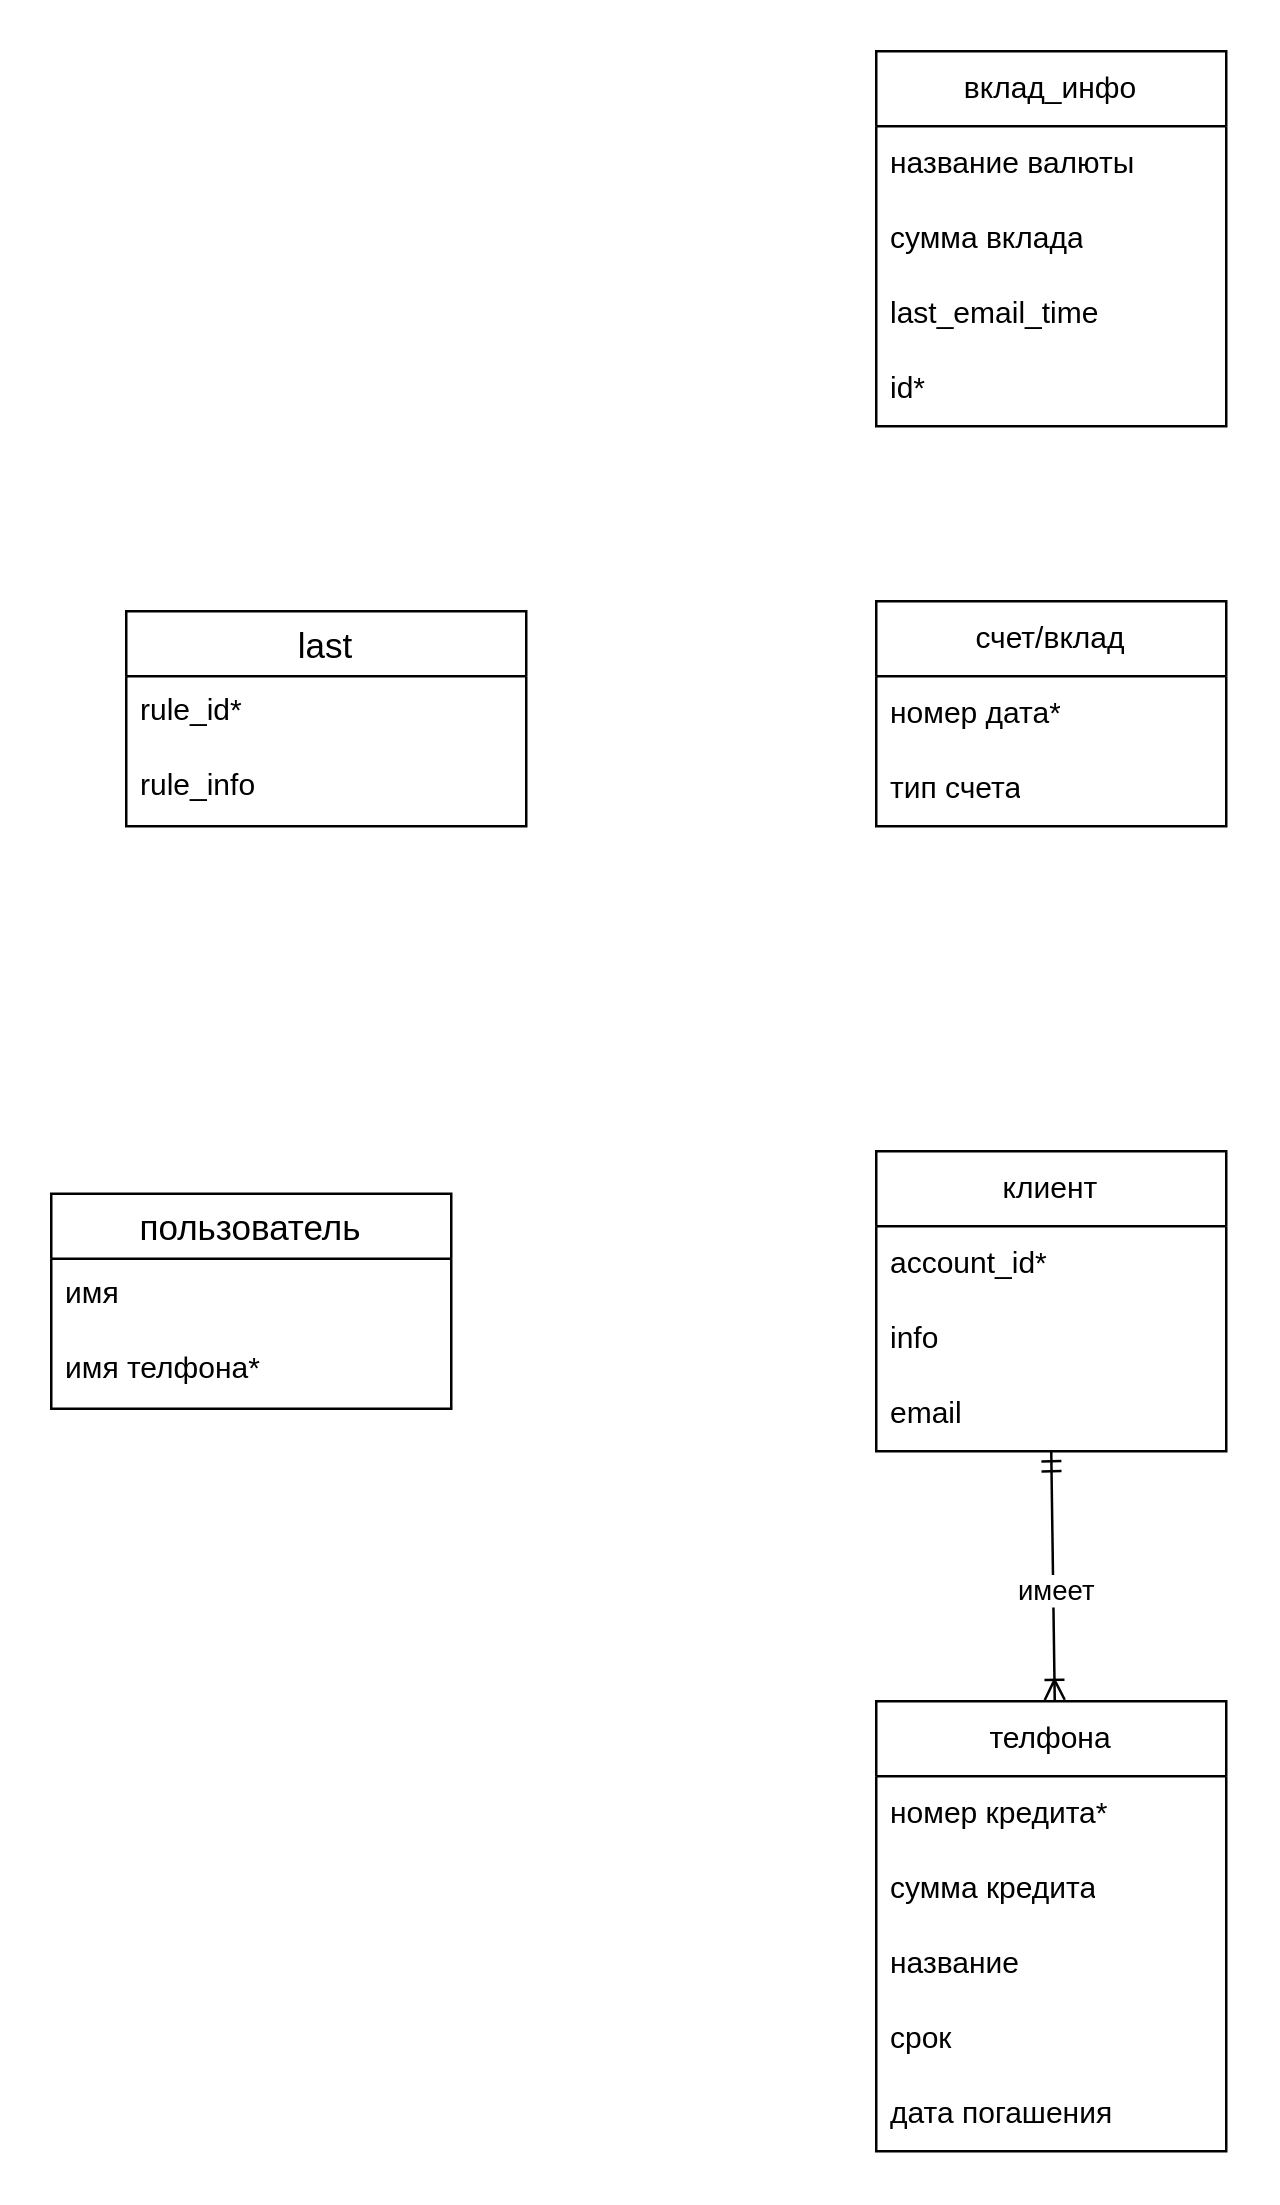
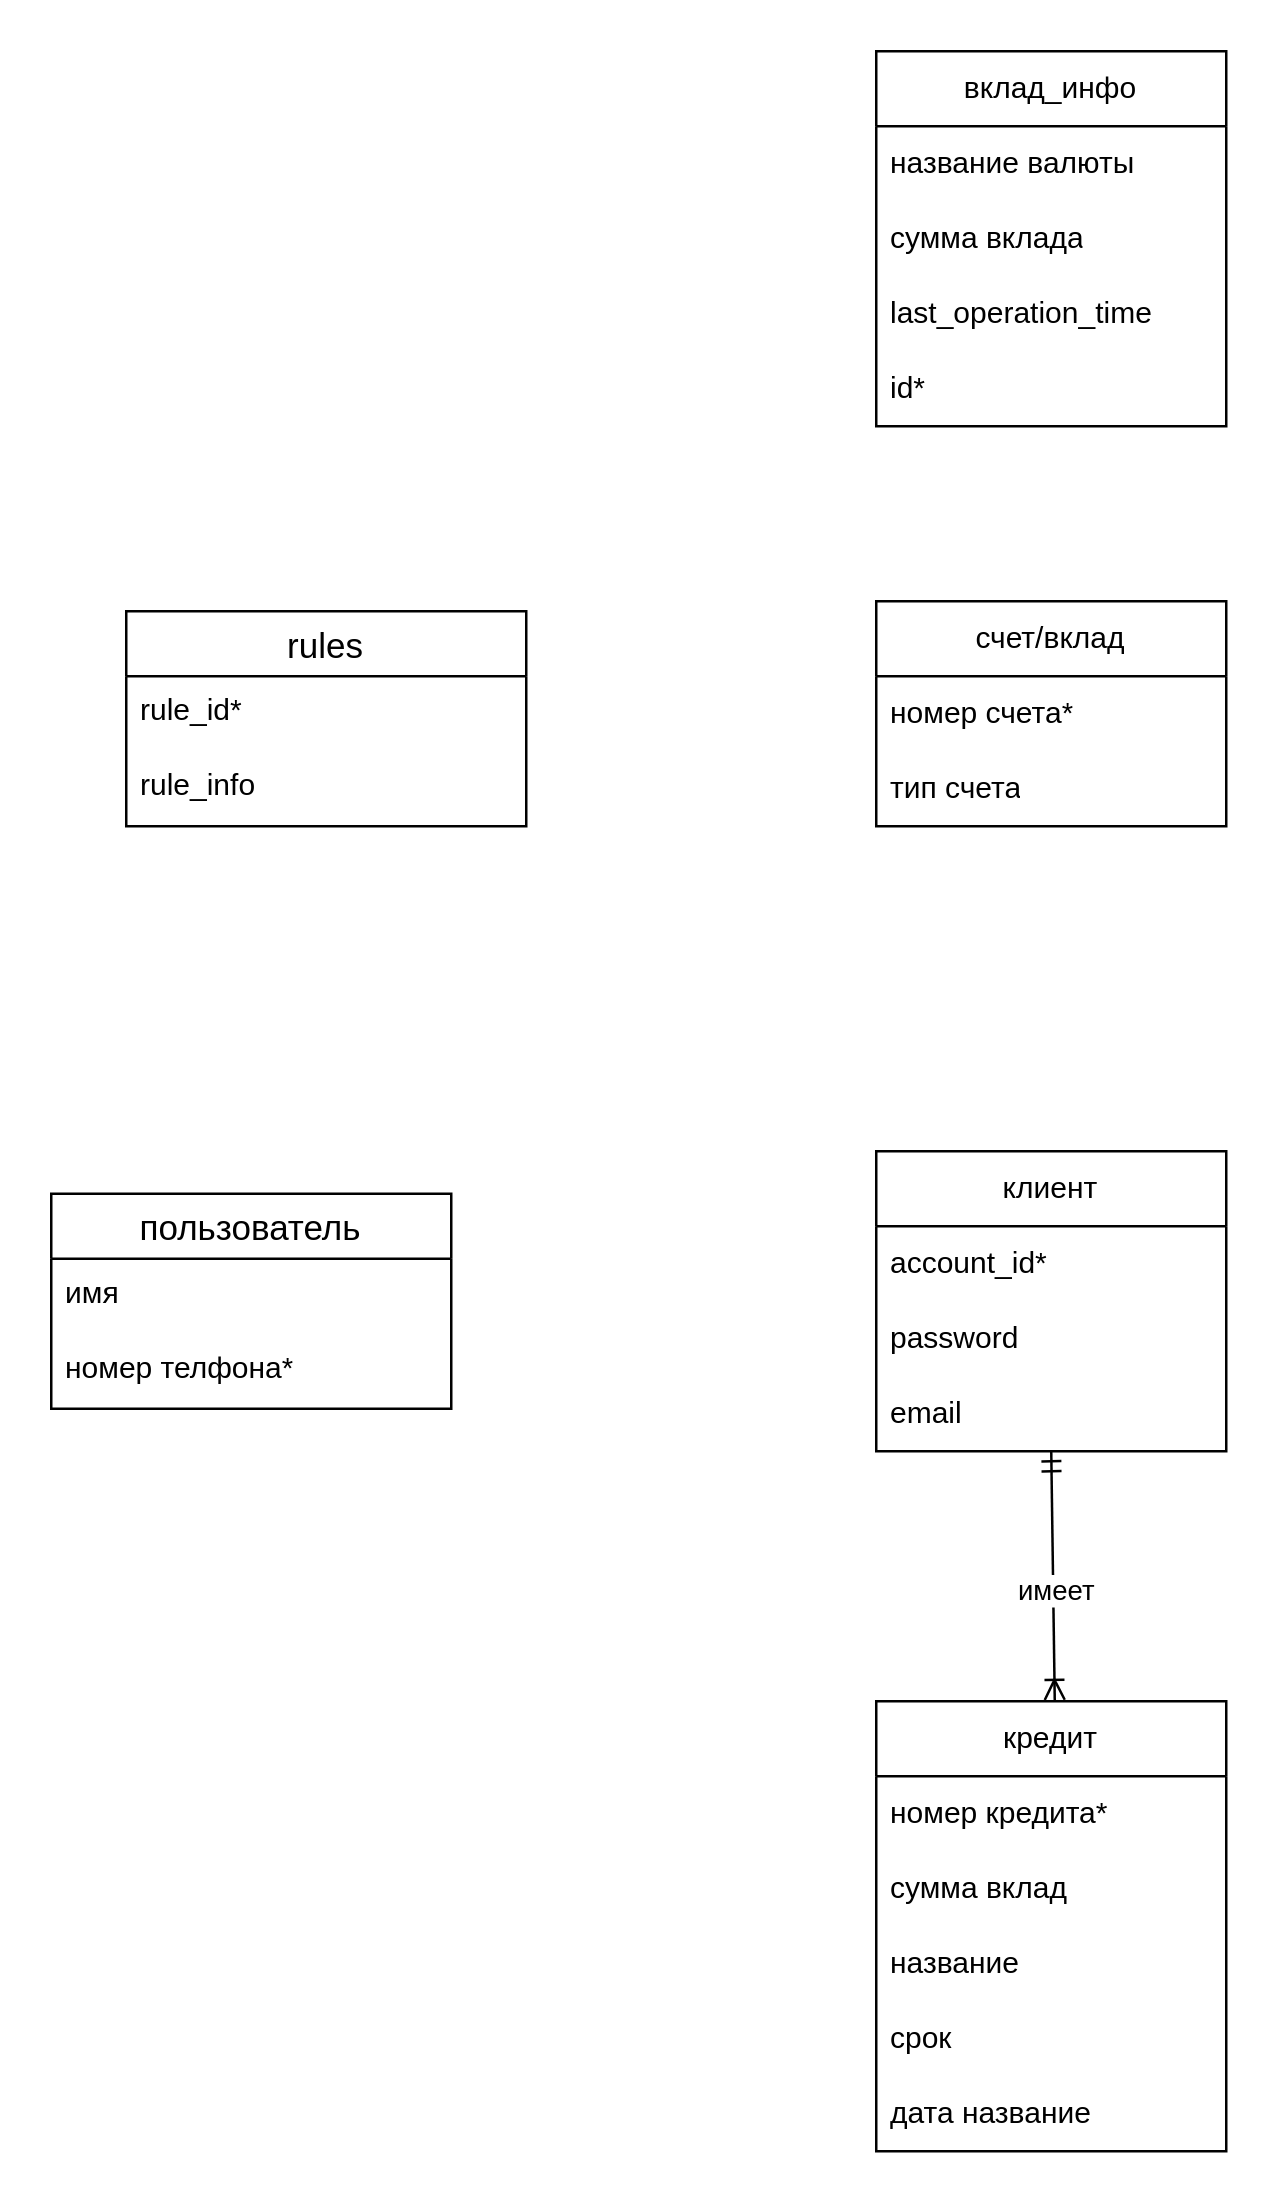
node "last_email_time": label "last_email_time" -> "last_operation_time"
node "last": label "last" -> "rules"
node "номер дата*": label "номер дата*" -> "номер счета*"
node "info": label "info" -> "password"
node "имя телфона*": label "имя телфона*" -> "номер телфона*"
node "телфона": label "телфона" -> "кредит"
node "сумма кредита": label "сумма кредита" -> "сумма вклад"
node "дата погашения": label "дата погашения" -> "дата название"
